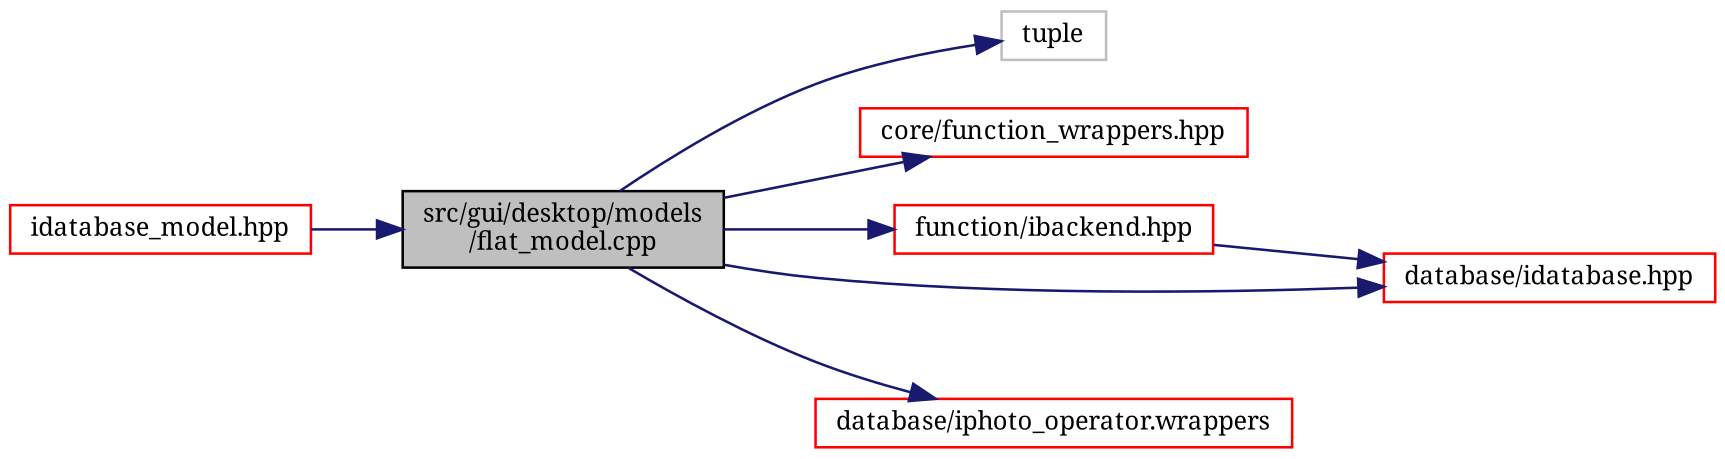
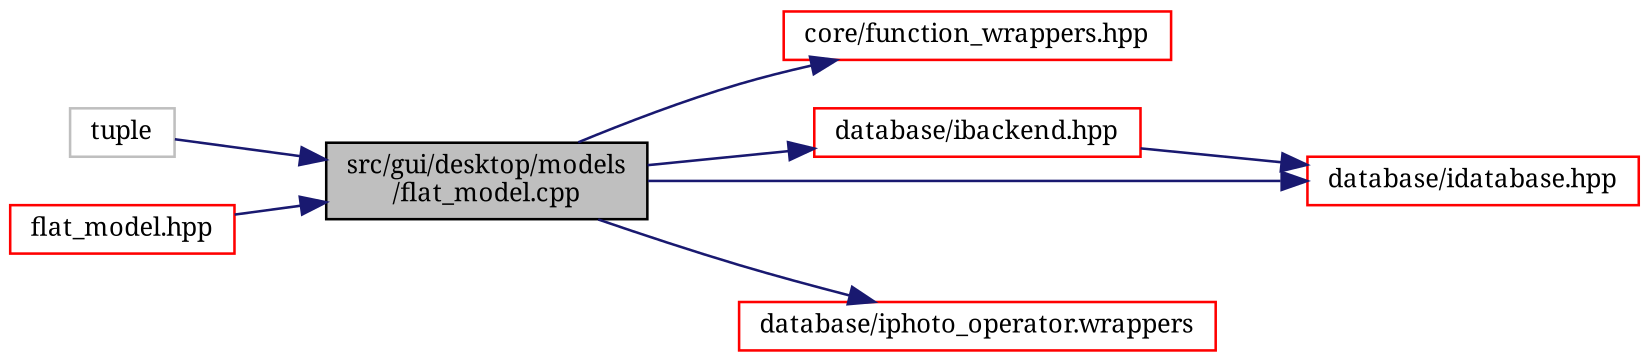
edge "src/gui/desktop/models /flat_model.cpp" -> "tuple": reversed
node "idatabase_model.hpp": label "idatabase_model.hpp" -> "flat_model.hpp"
node "function/ibackend.hpp": label "function/ibackend.hpp" -> "database/ibackend.hpp"
